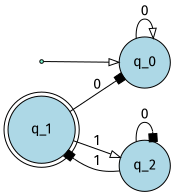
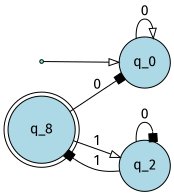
node "q_1": label "q_1" -> "q_8"
